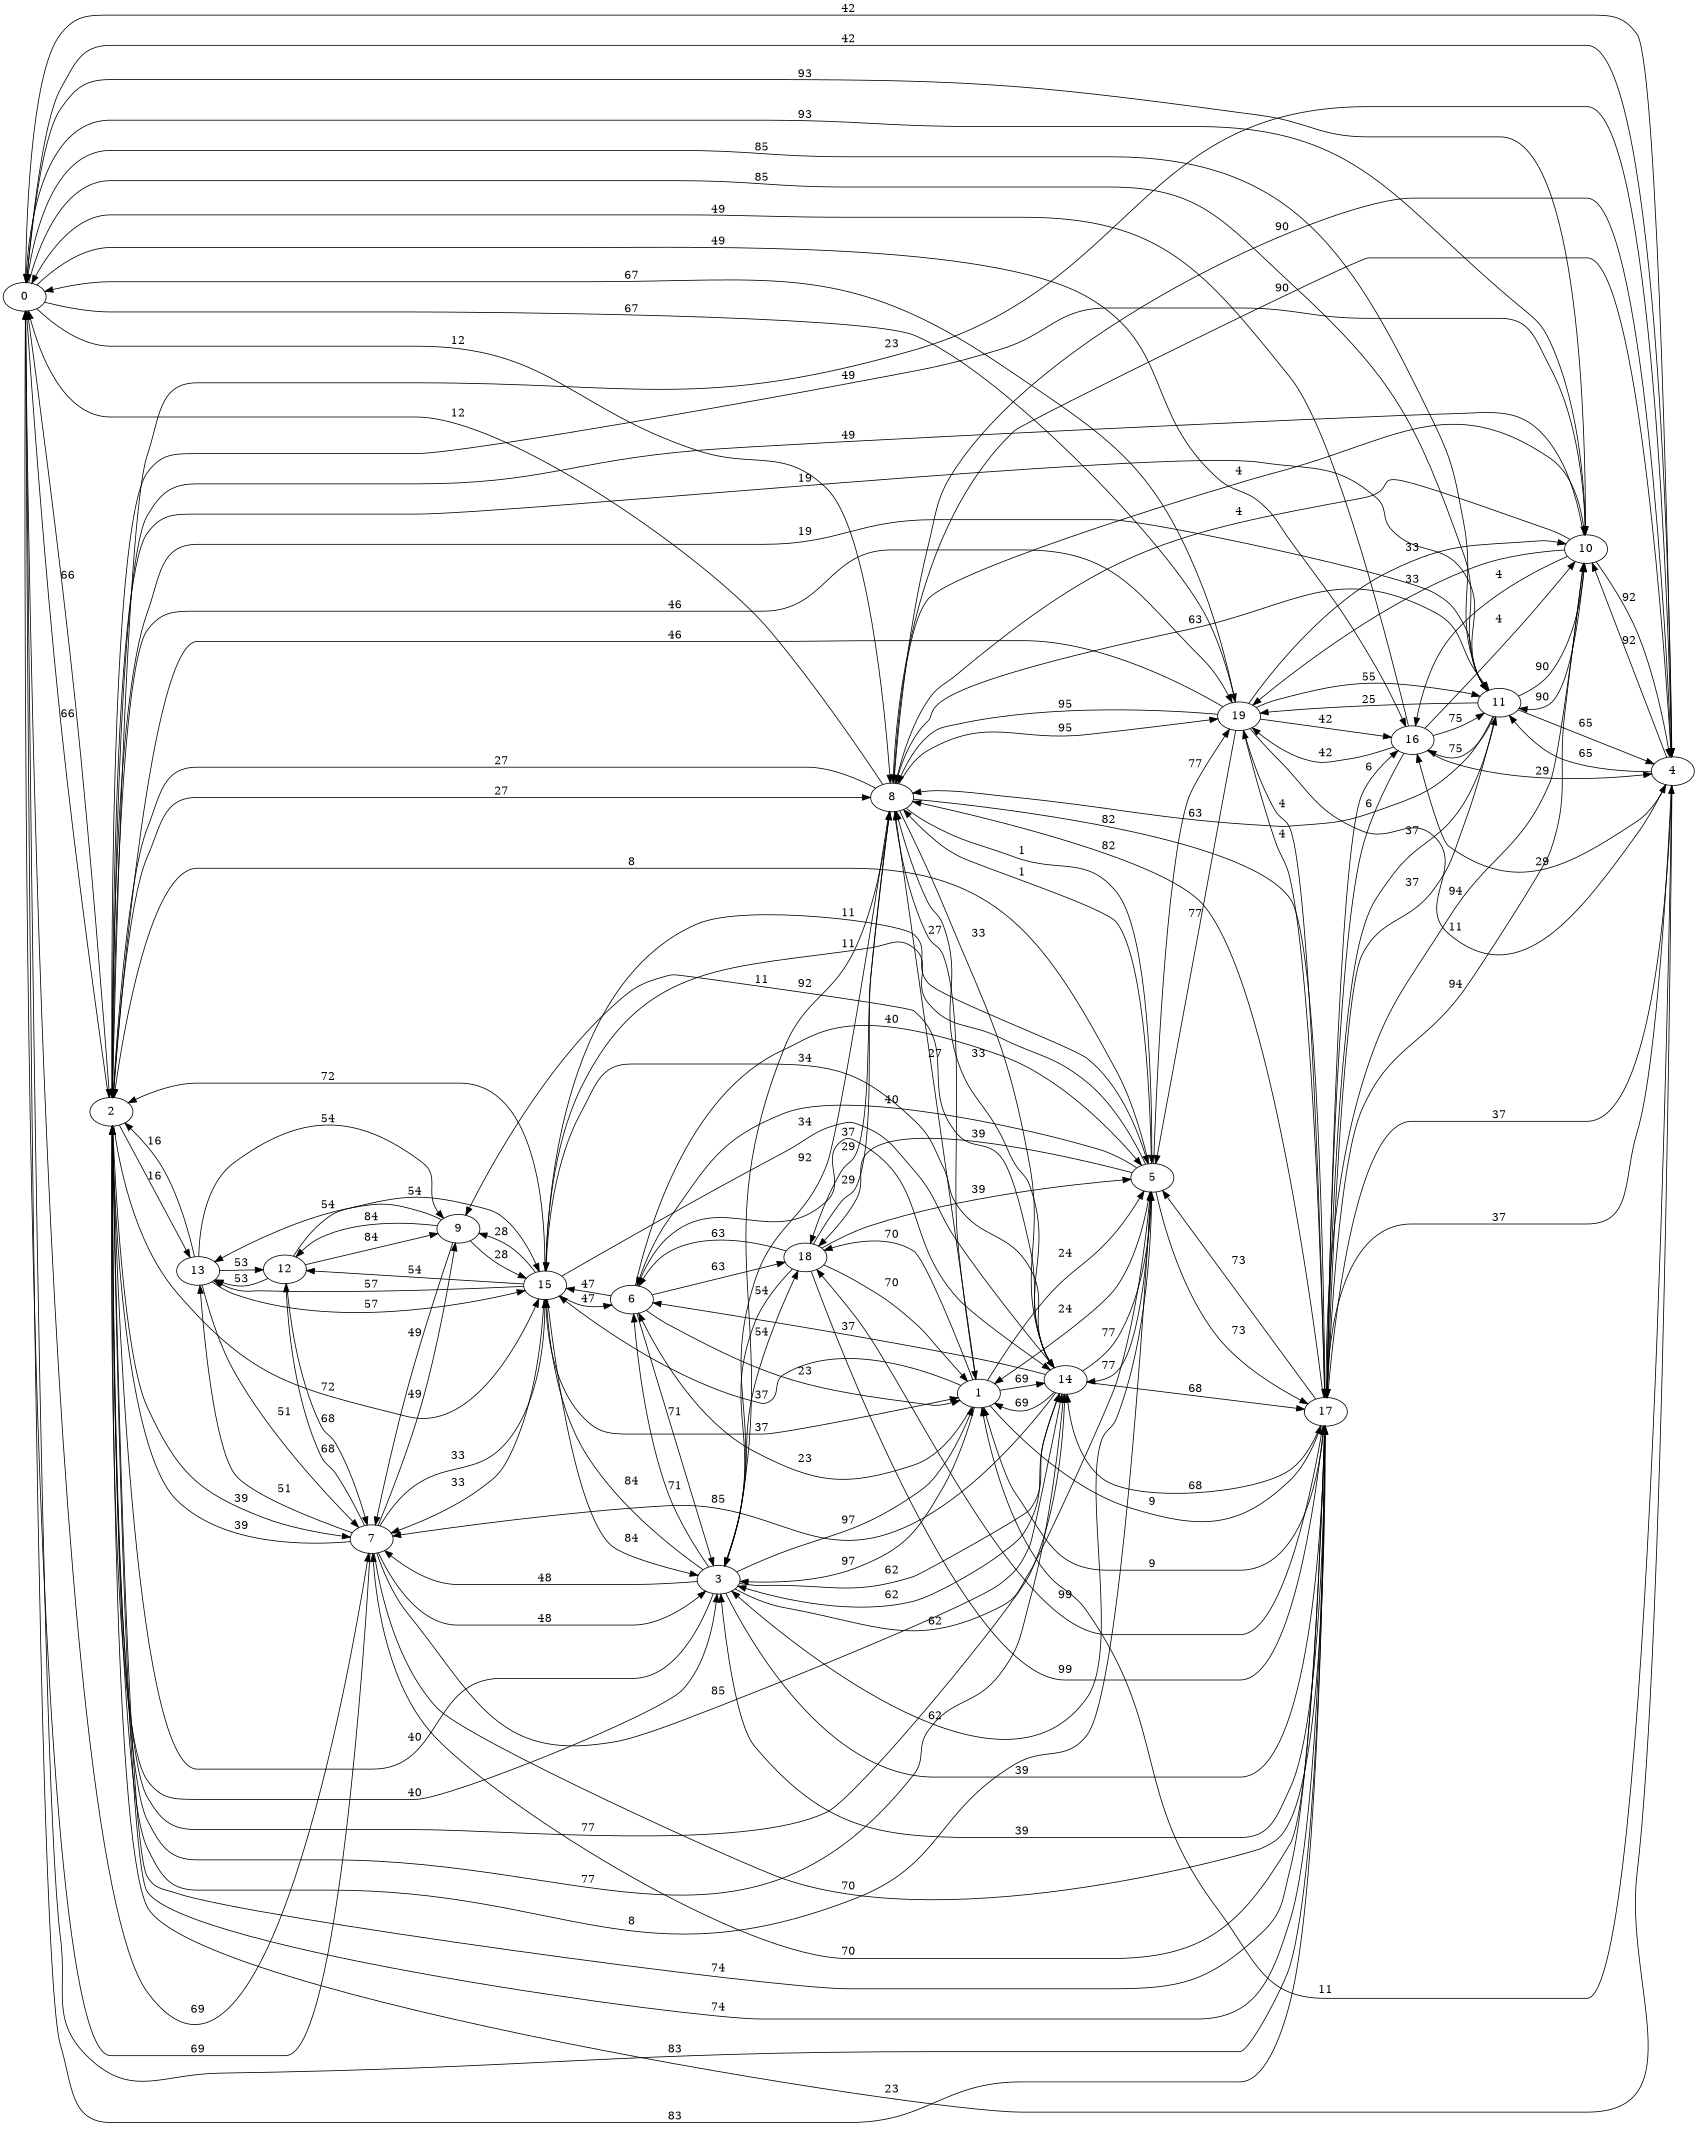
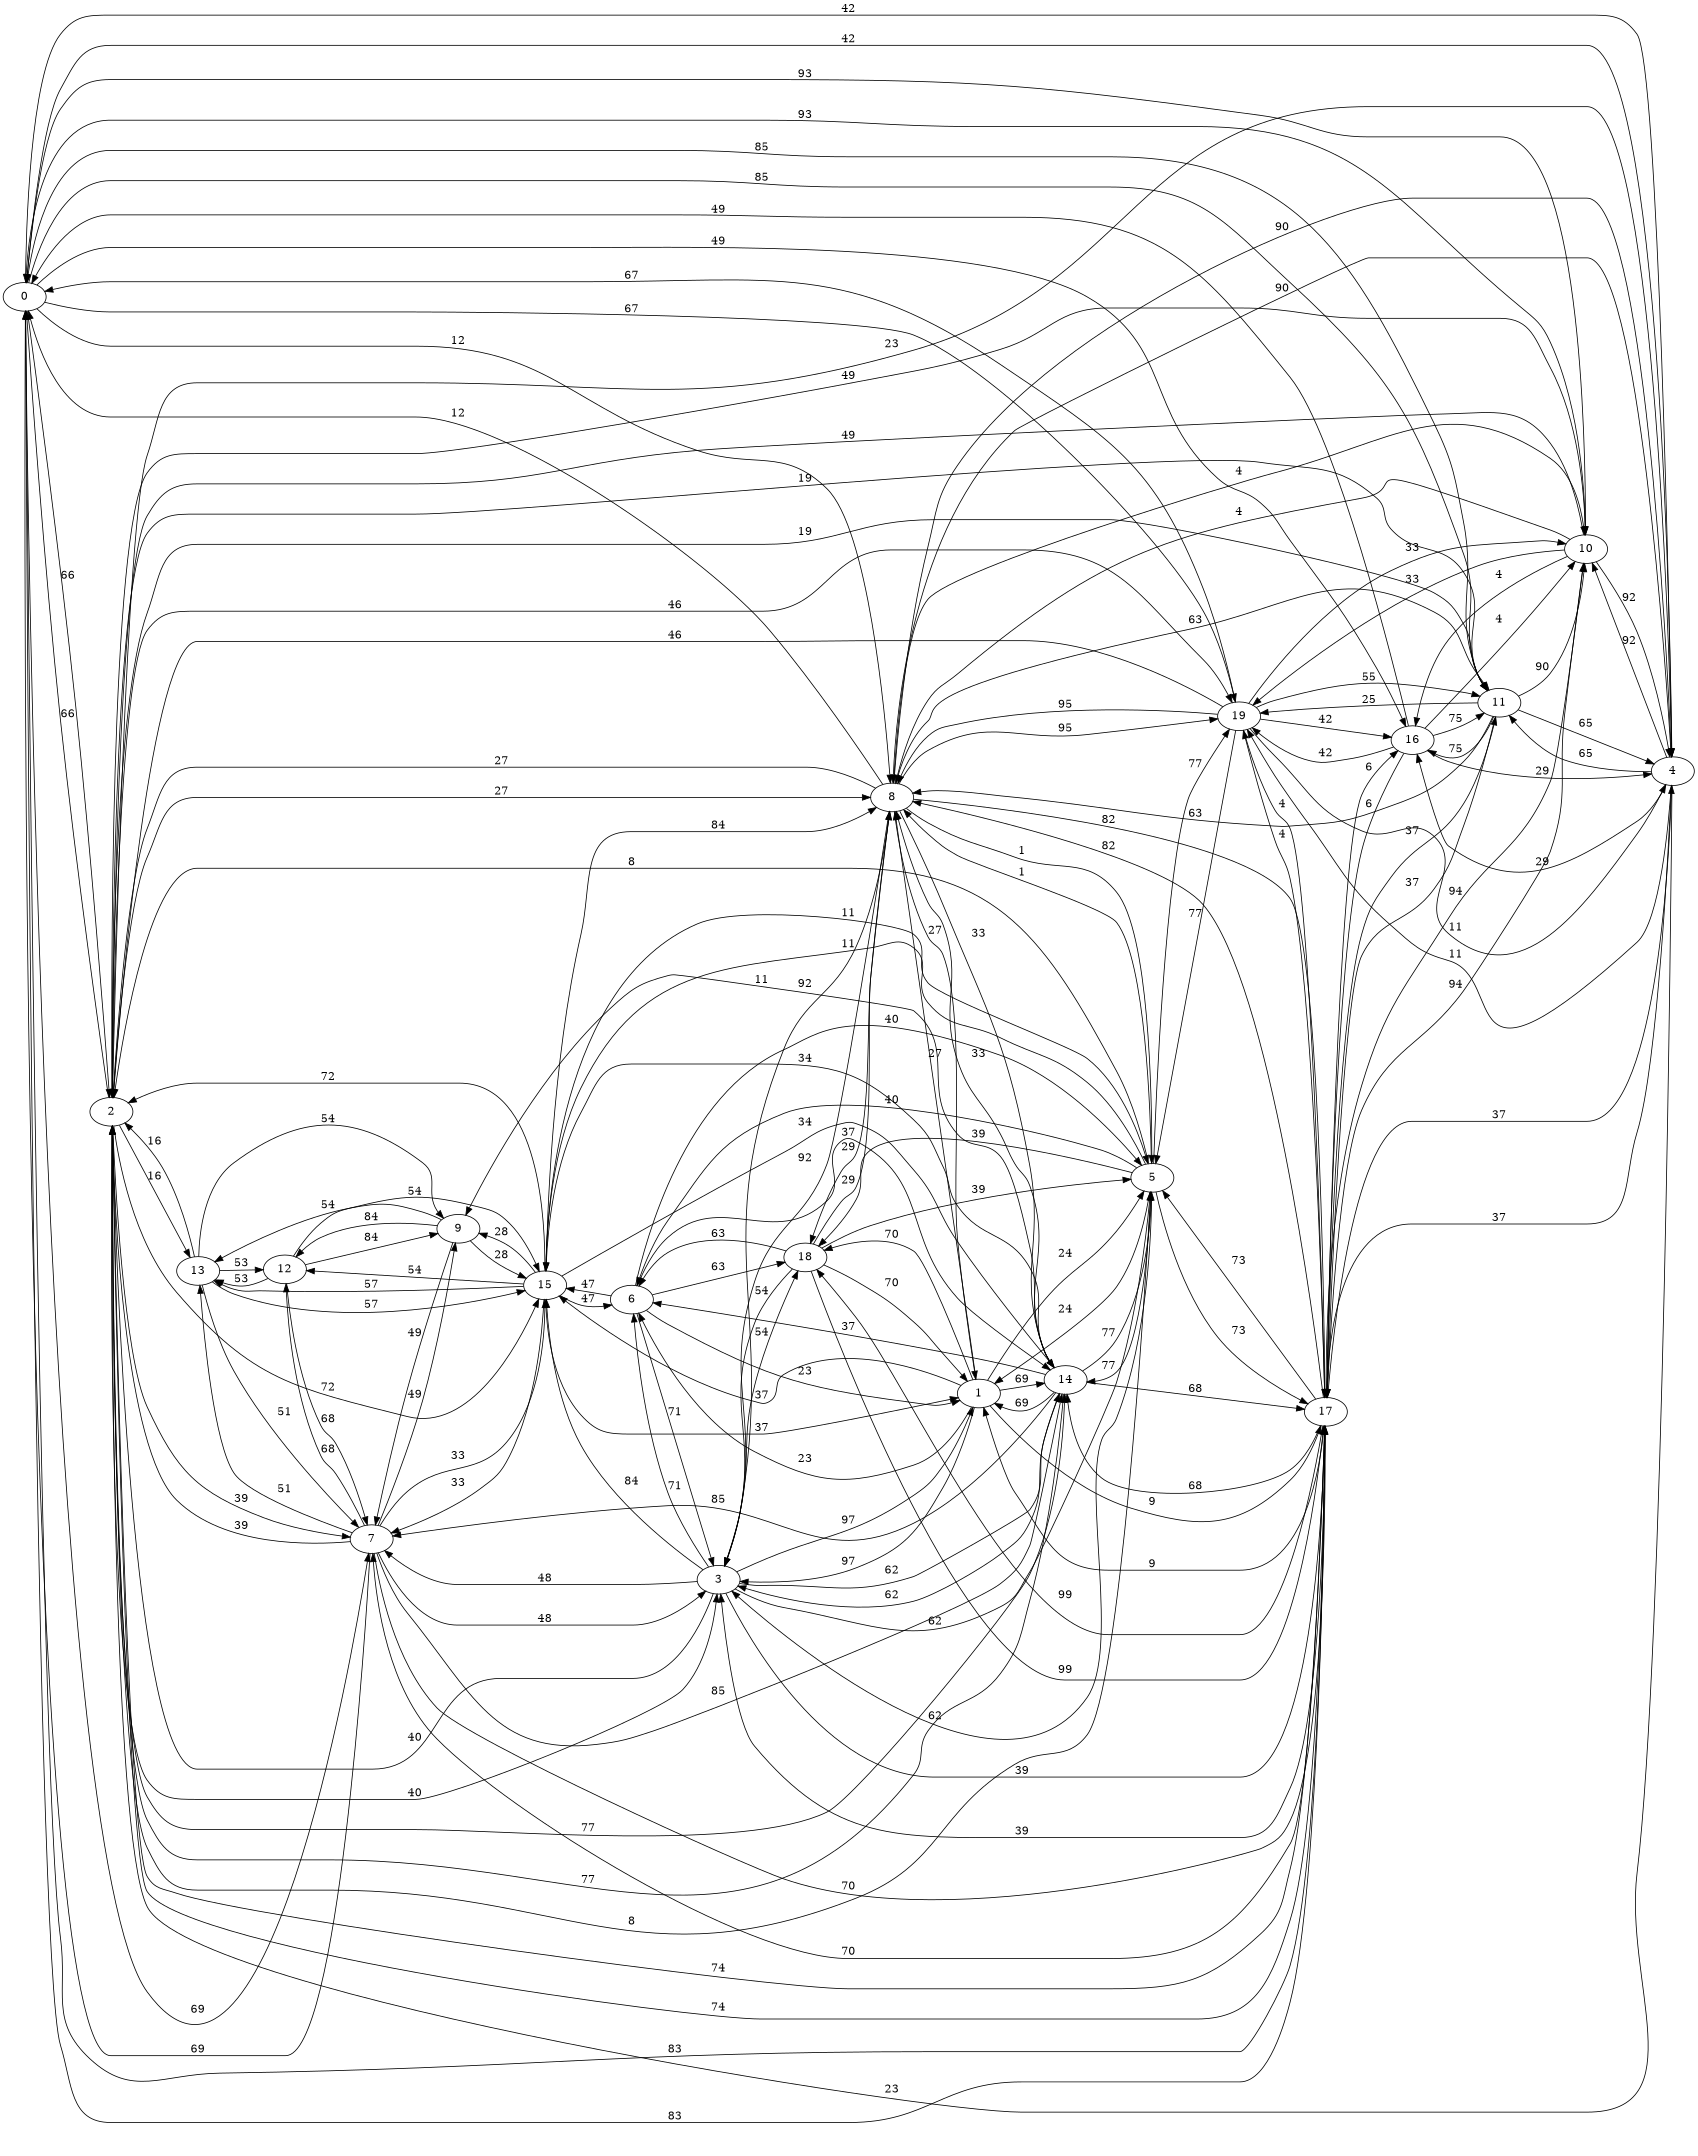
edge "10" -> "11": removed, label "90"
edge "15" -> "3": now "15" -> "8"
edge "4" -> "1": now "4" -> "19"
